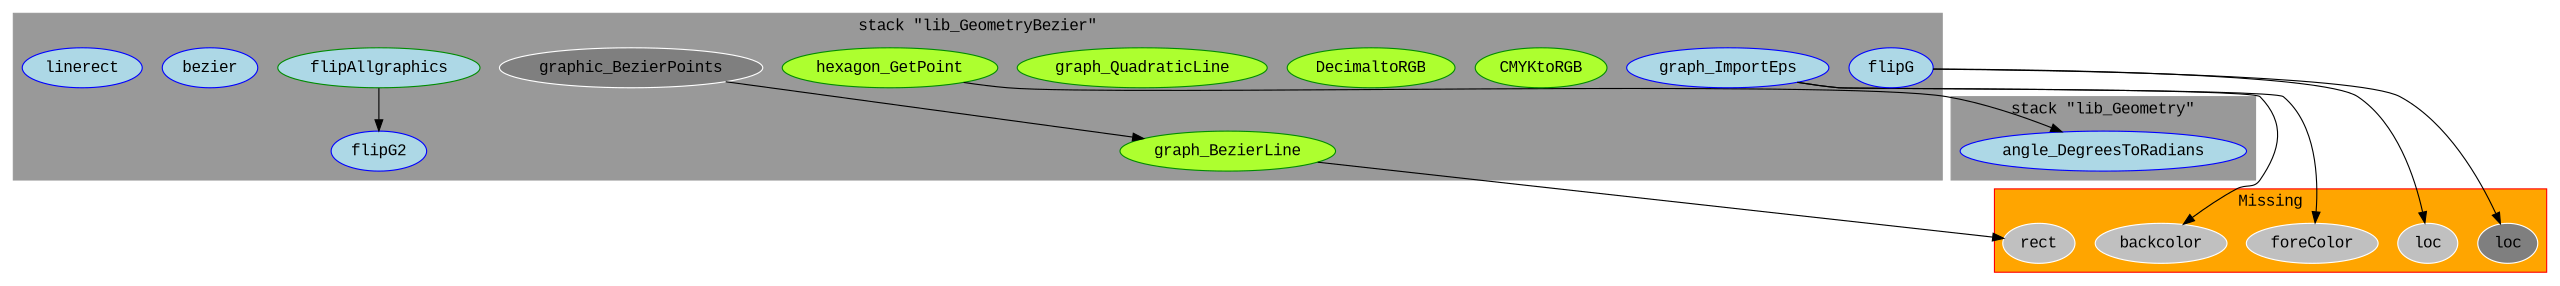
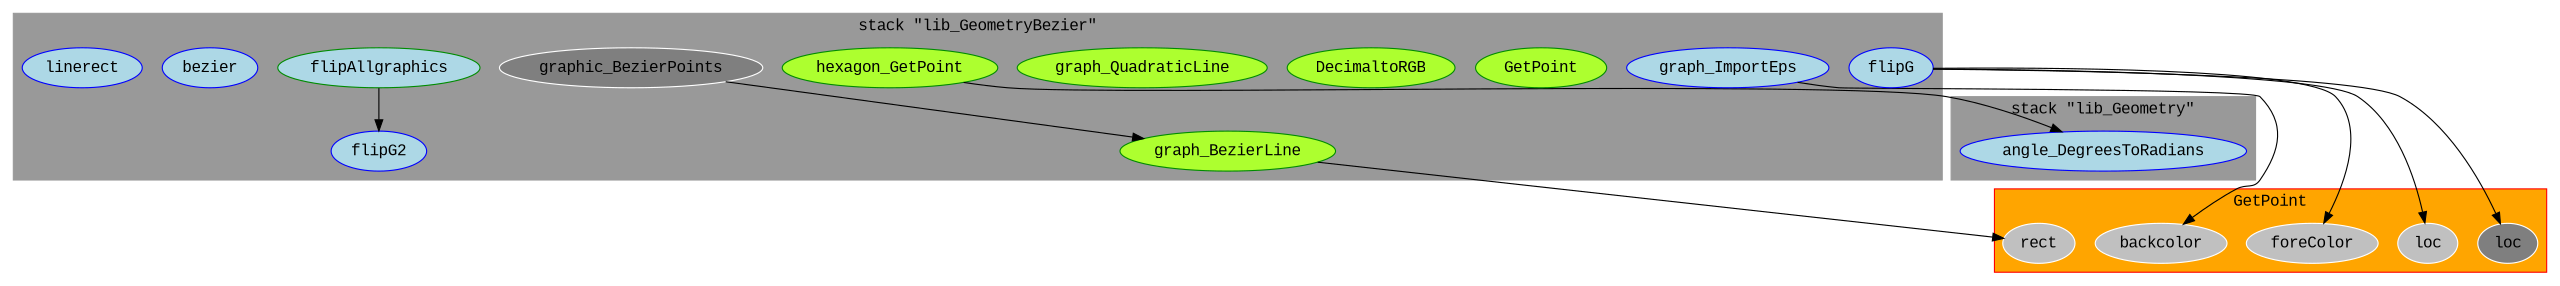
node "CMYKtoRGB": label "CMYKtoRGB" -> "GetPoint"
edge "graph_ImportEps" -> "foreColor": now "flipG" -> "foreColor"
cluster "Missing": label "Missing" -> "GetPoint"
